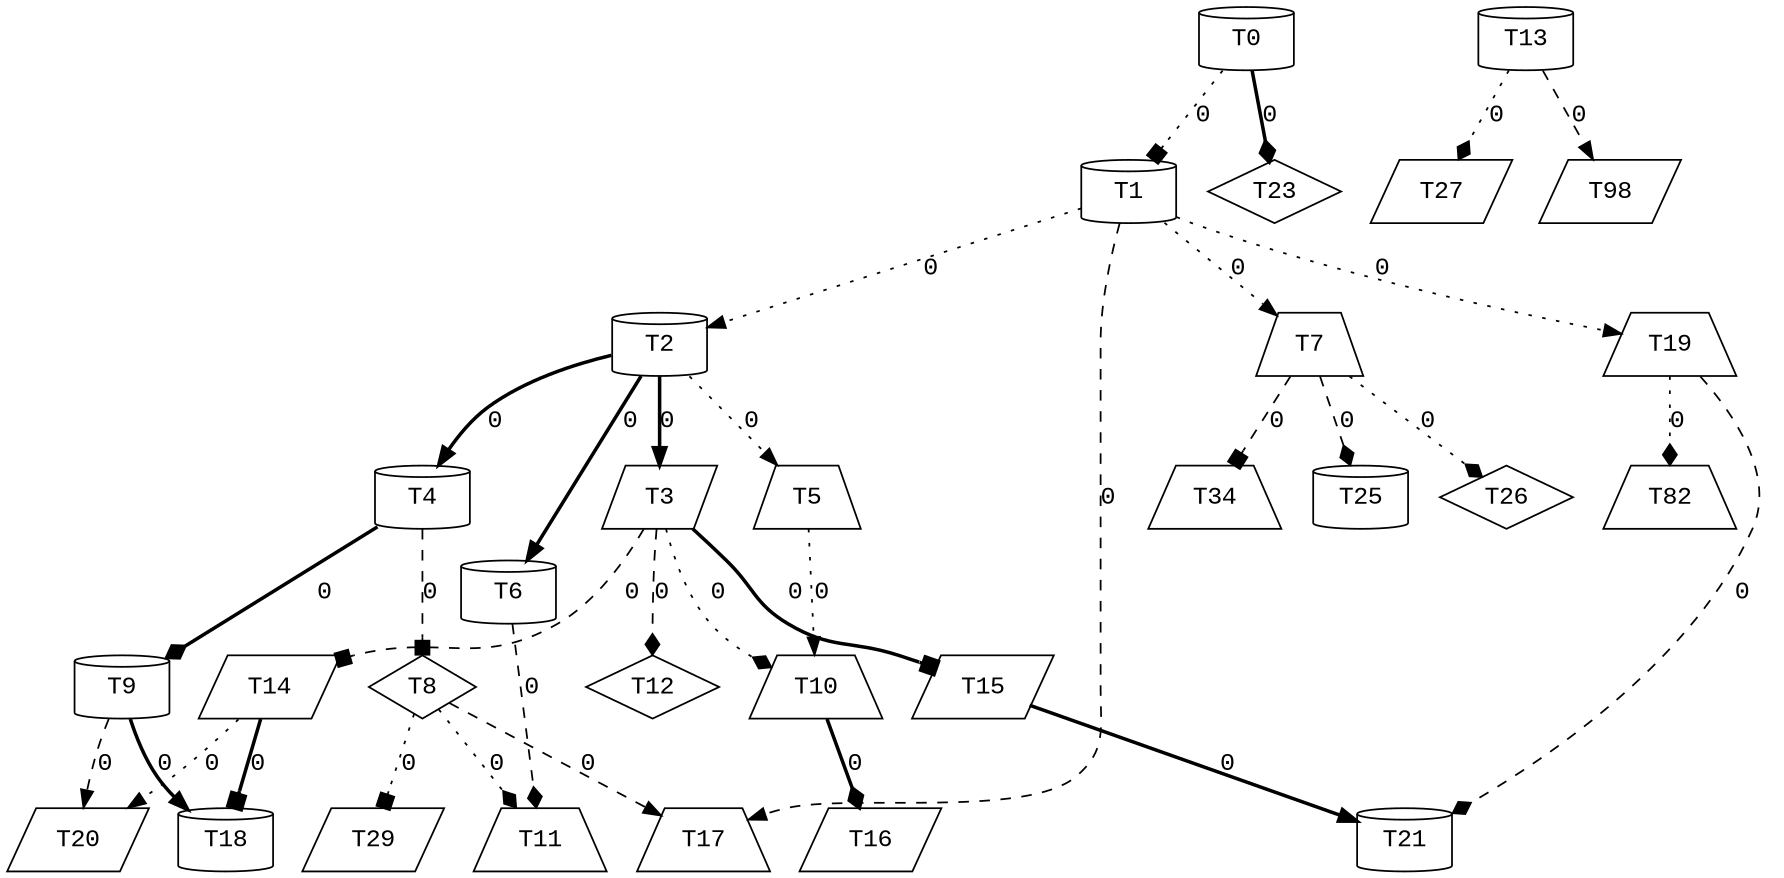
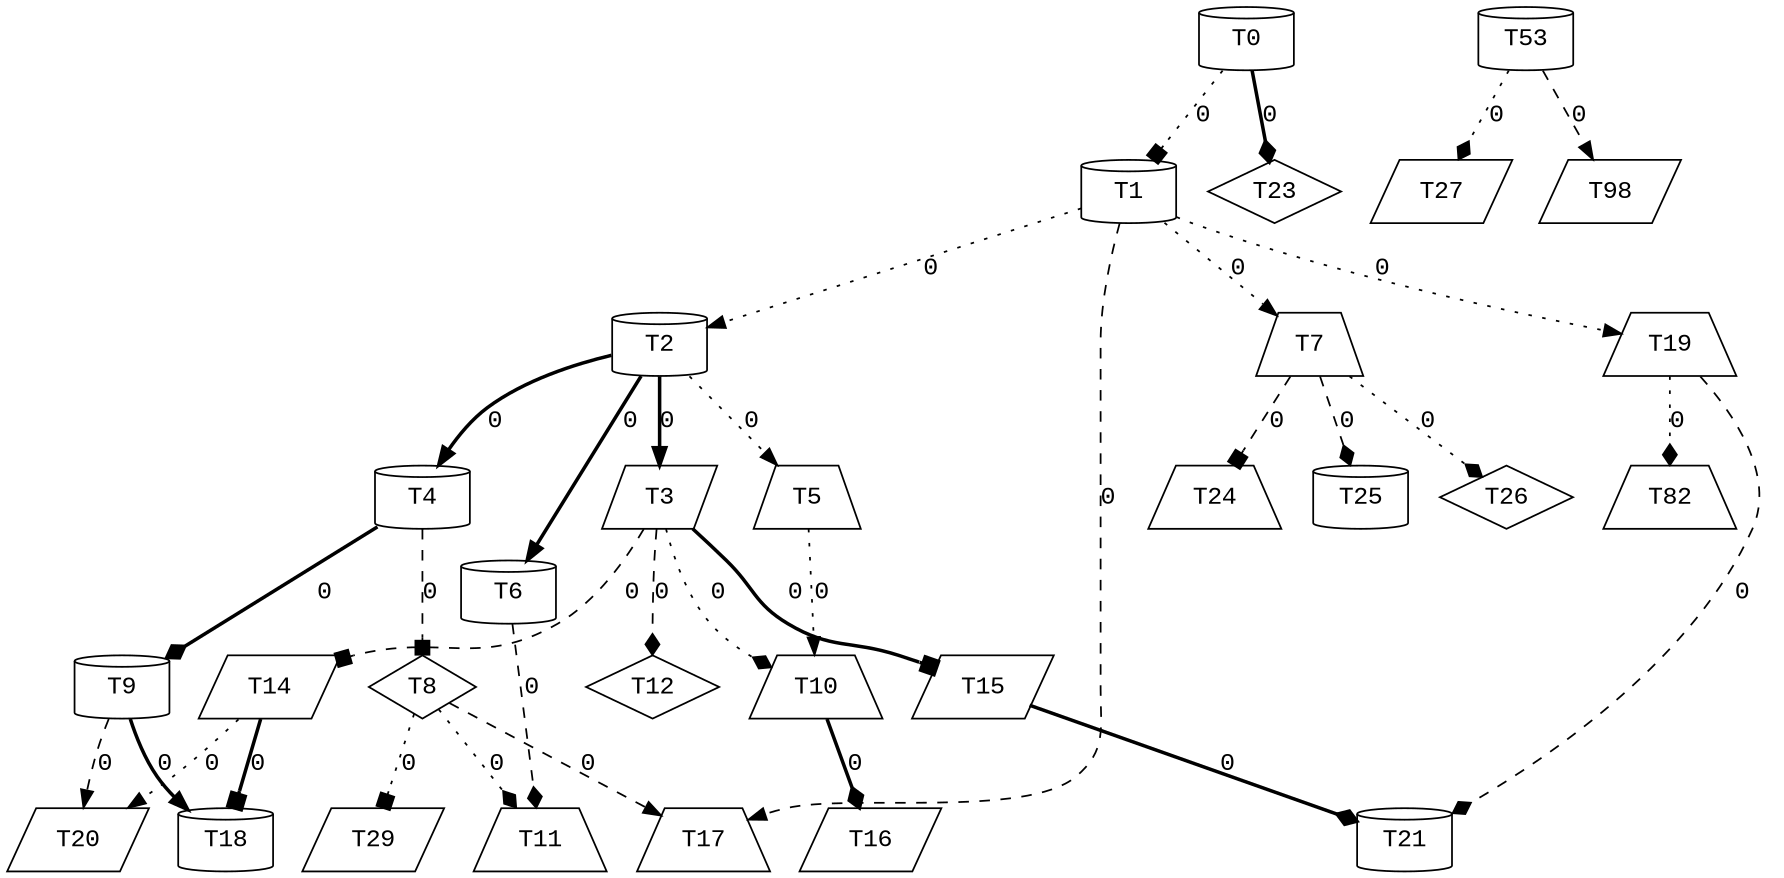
node "T13": label "T13" -> "T53"
node "T34": label "T34" -> "T24"
edge "T15" -> "T21": arrowhead normal -> diamond
